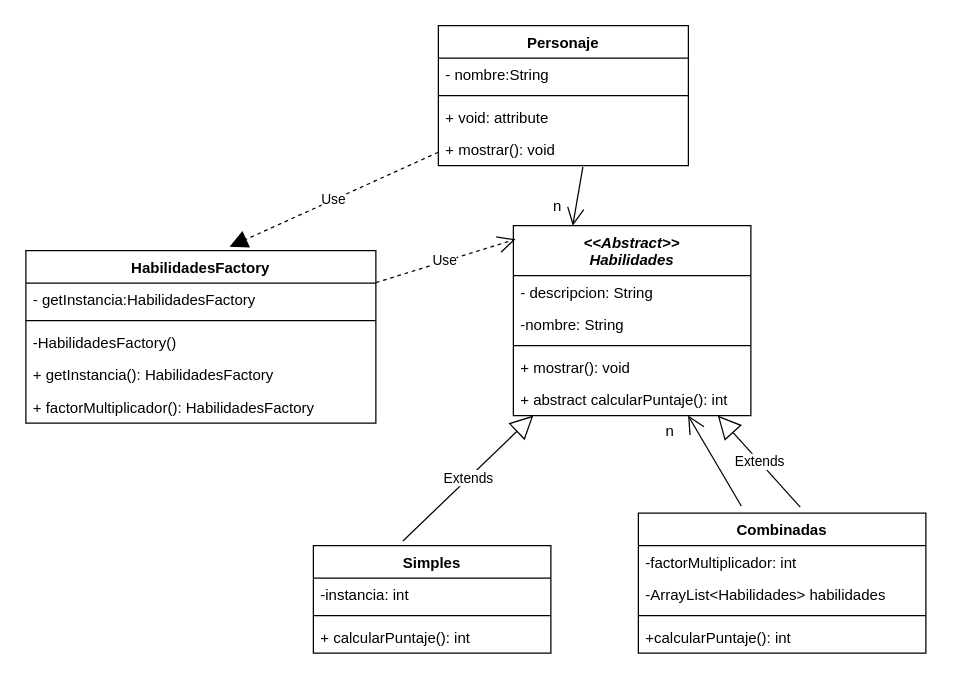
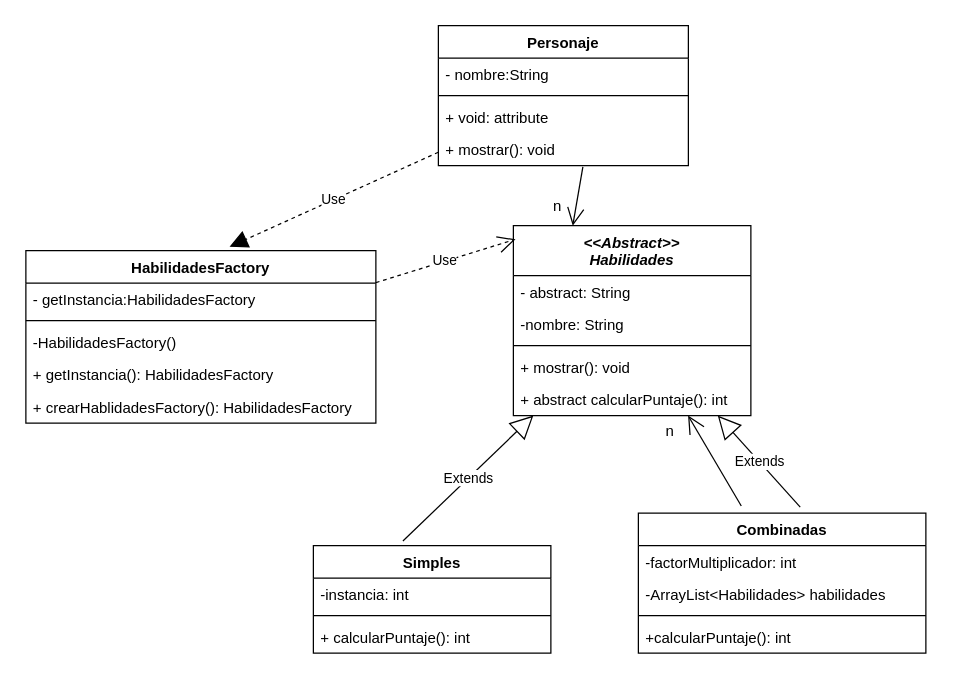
node "- descripcion: String": label "- descripcion: String" -> "- abstract: String"
node "+ factorMultiplicador(): HabilidadesFactory": label "+ factorMultiplicador(): HabilidadesFactory" -> "+ crearHablidadesFactory(): HabilidadesFactory"
